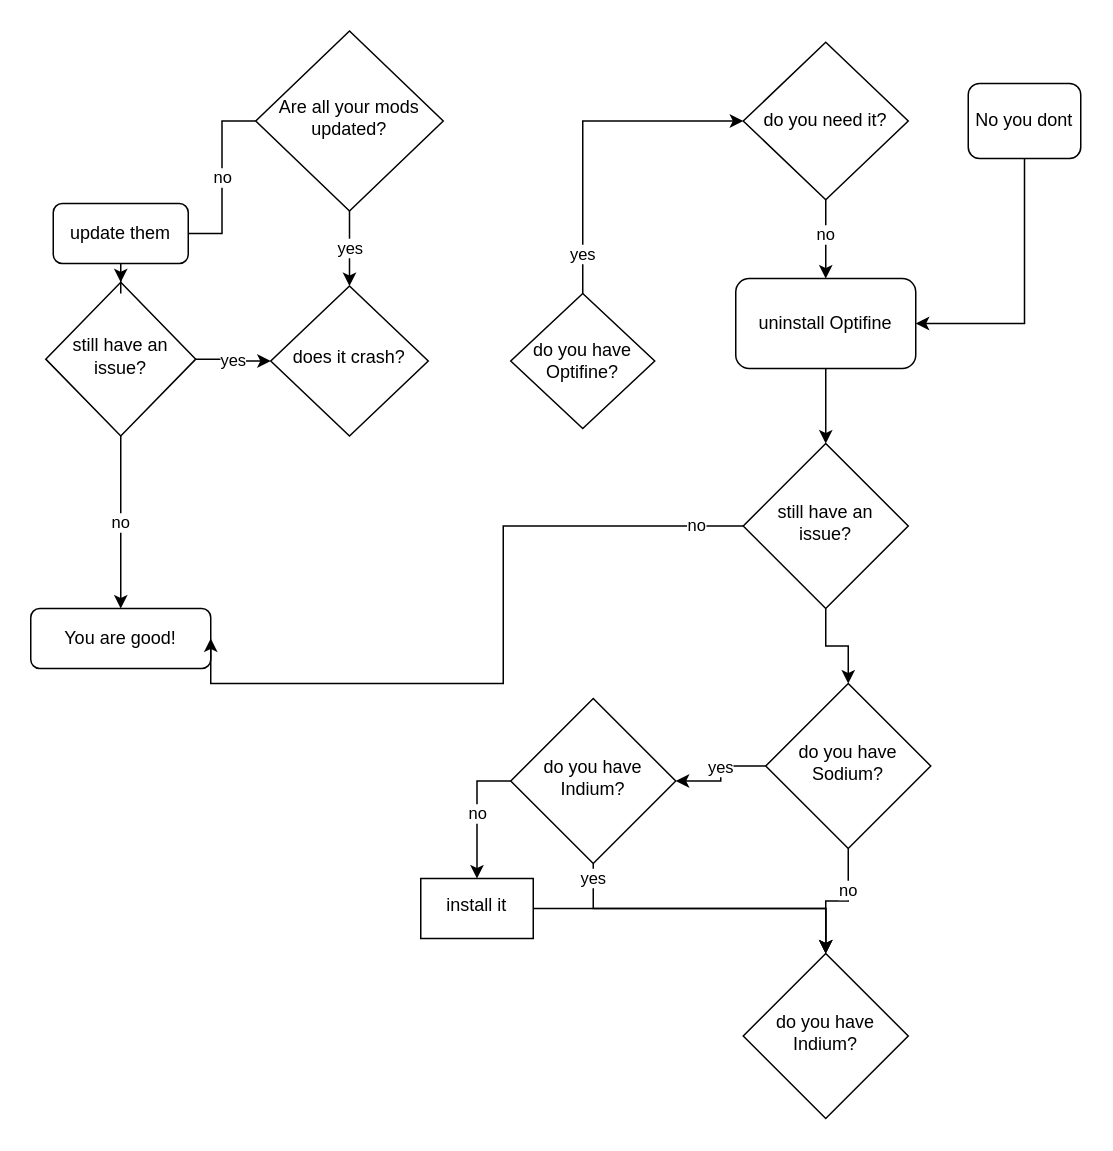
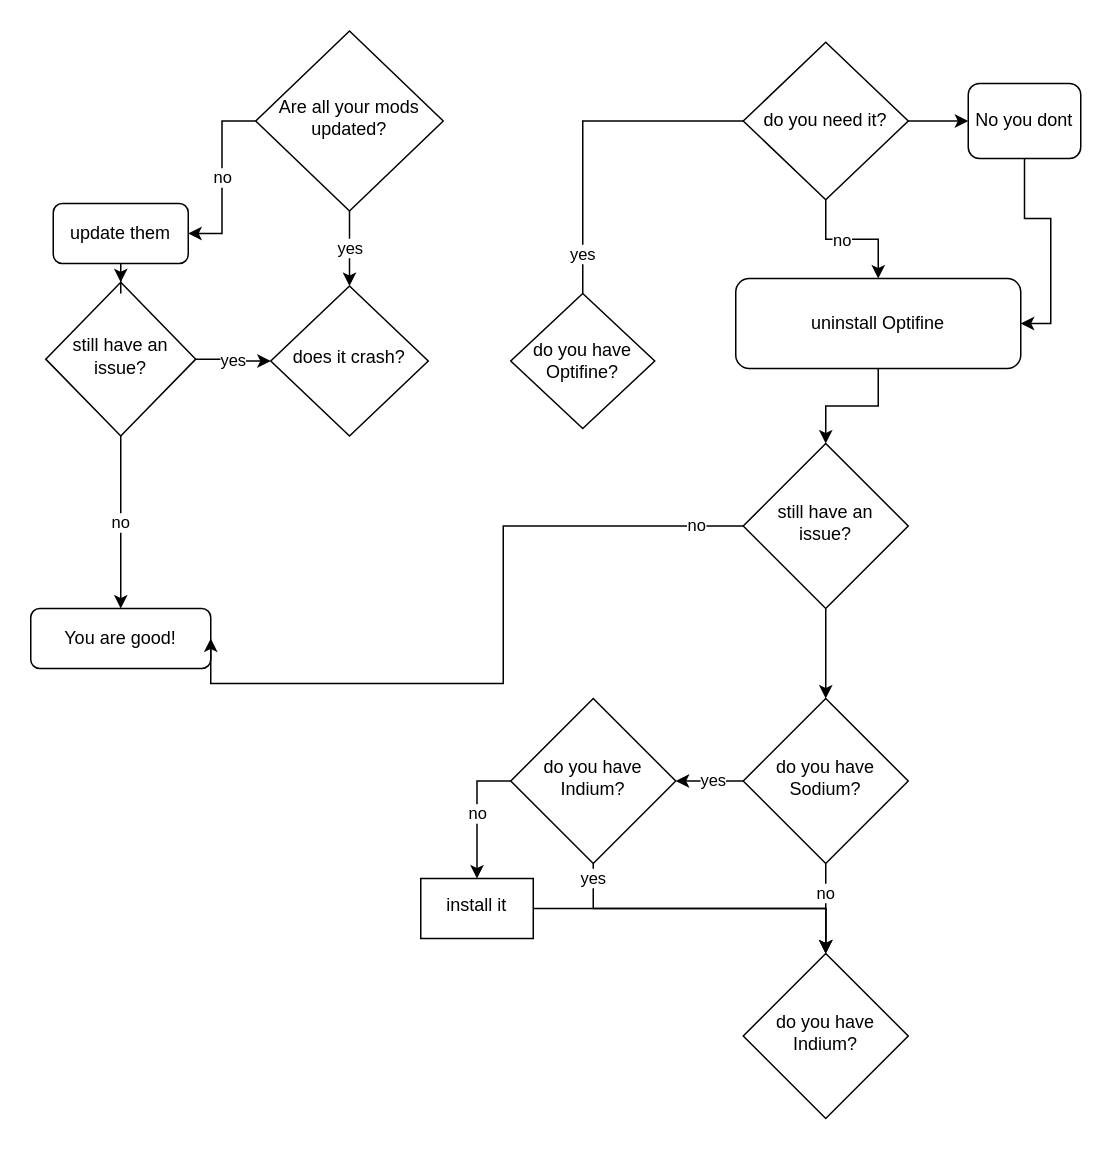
edge "do you have Optifine?" -> "do you need it?": arrowhead classic -> none
edge "do you need it?" -> "No you dont": added
edge "Are all your mods updated?" -- "update them": arrowhead none -> classic
node "uninstall Optifine": size 180x90 -> 285x90
node "do you have Sodium?": moved (848, 766) -> (826, 781)
